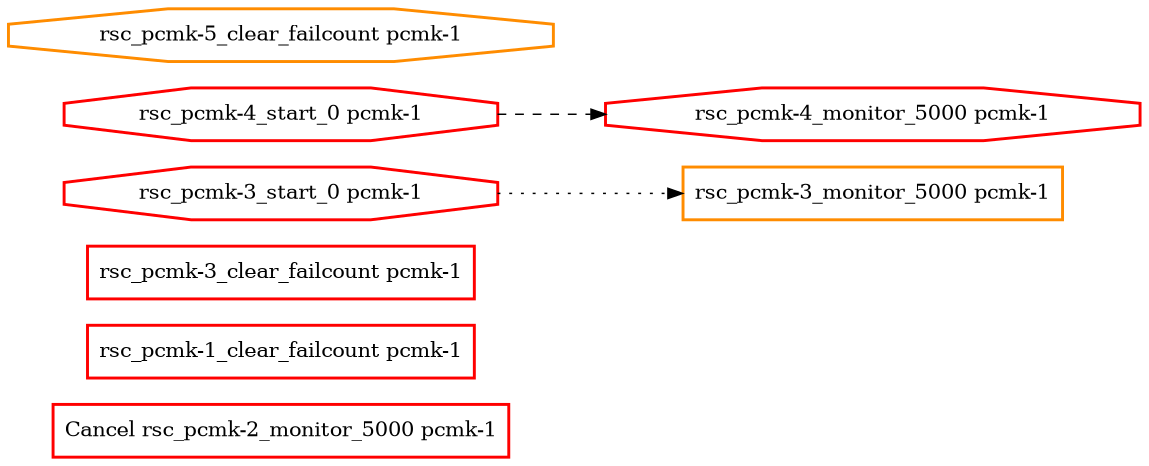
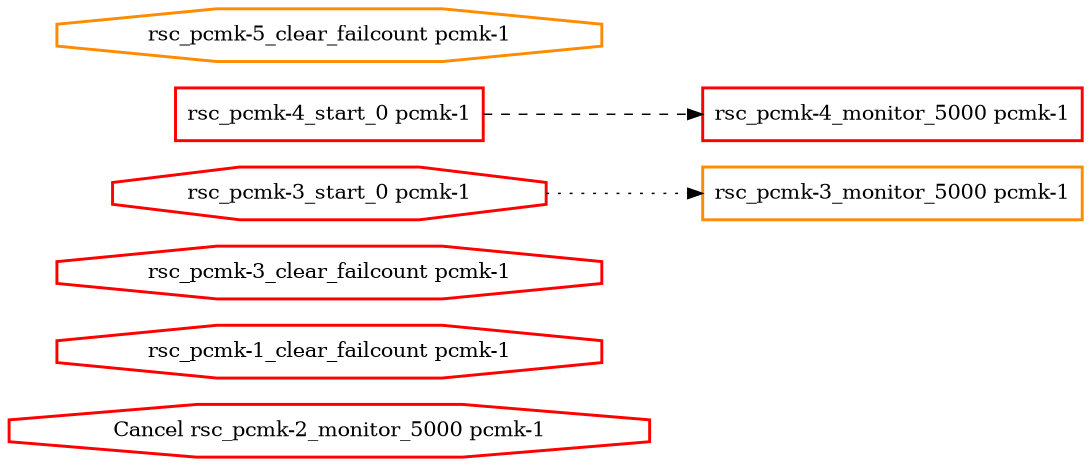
node "rsc_pcmk-4_start_0 pcmk-1": shape octagon -> box
node "rsc_pcmk-4_monitor_5000 pcmk-1": shape octagon -> box
node "rsc_pcmk-3_clear_failcount pcmk-1": shape box -> octagon
node "rsc_pcmk-1_clear_failcount pcmk-1": shape box -> octagon
node "Cancel rsc_pcmk-2_monitor_5000 pcmk-1": shape box -> octagon
